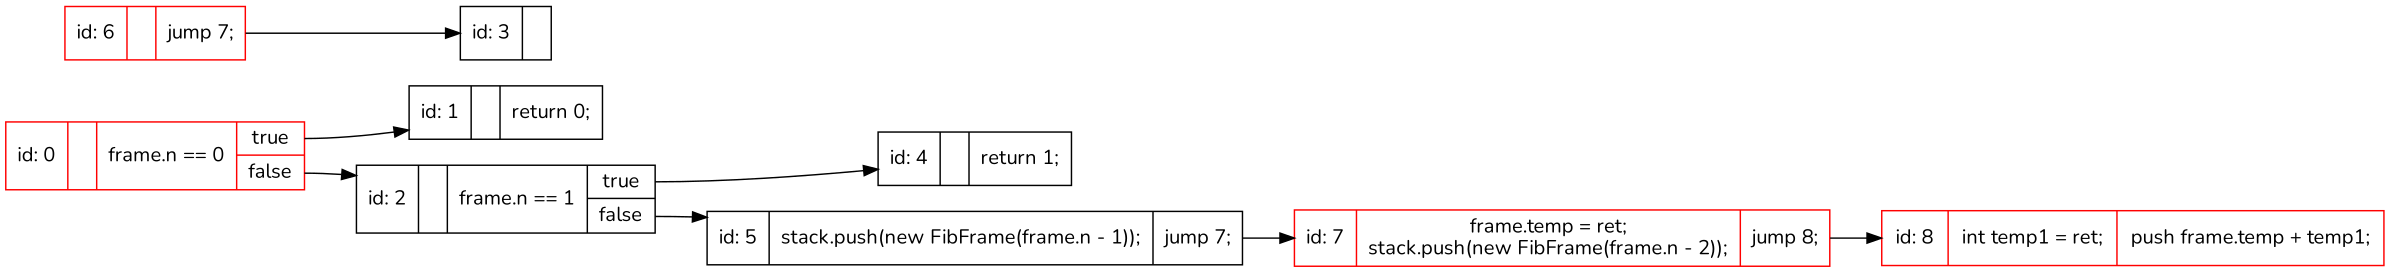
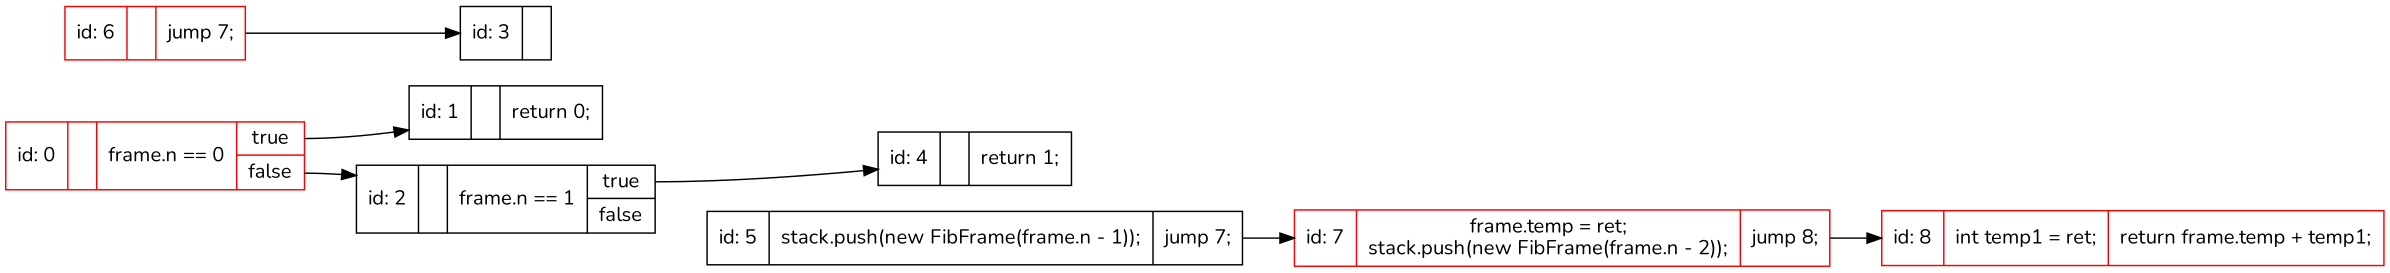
edge "id: 2" -> "id: 5": removed
node "id: 8": text "push frame.temp + temp1;" -> "return frame.temp + temp1;"
